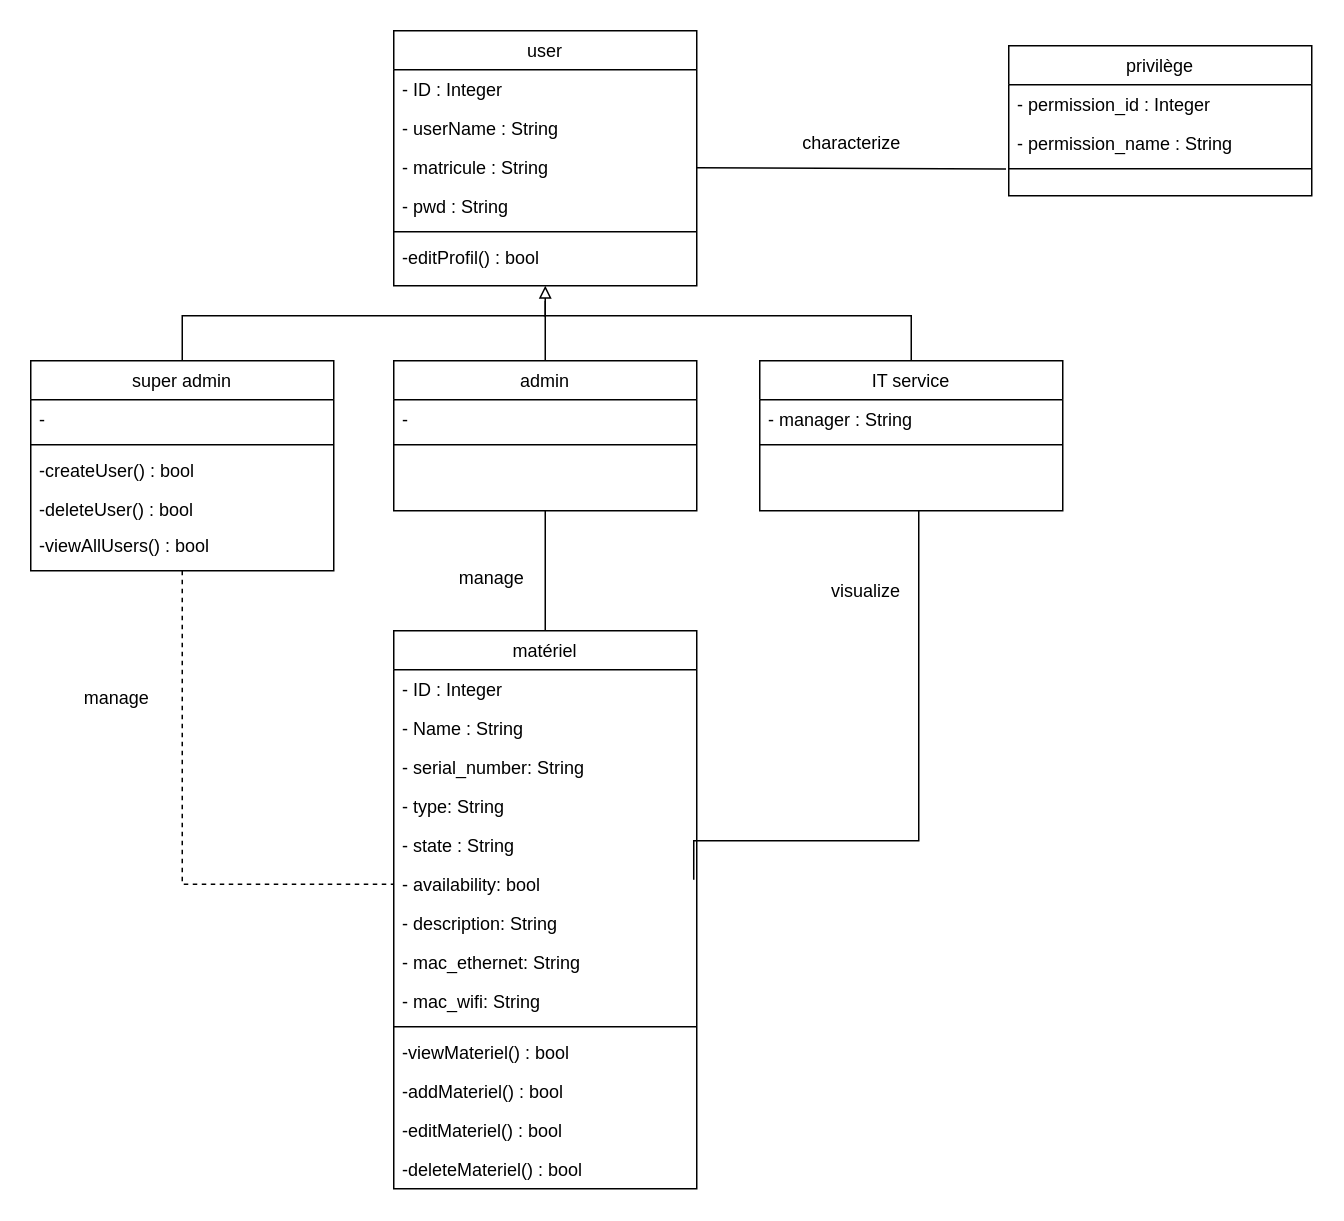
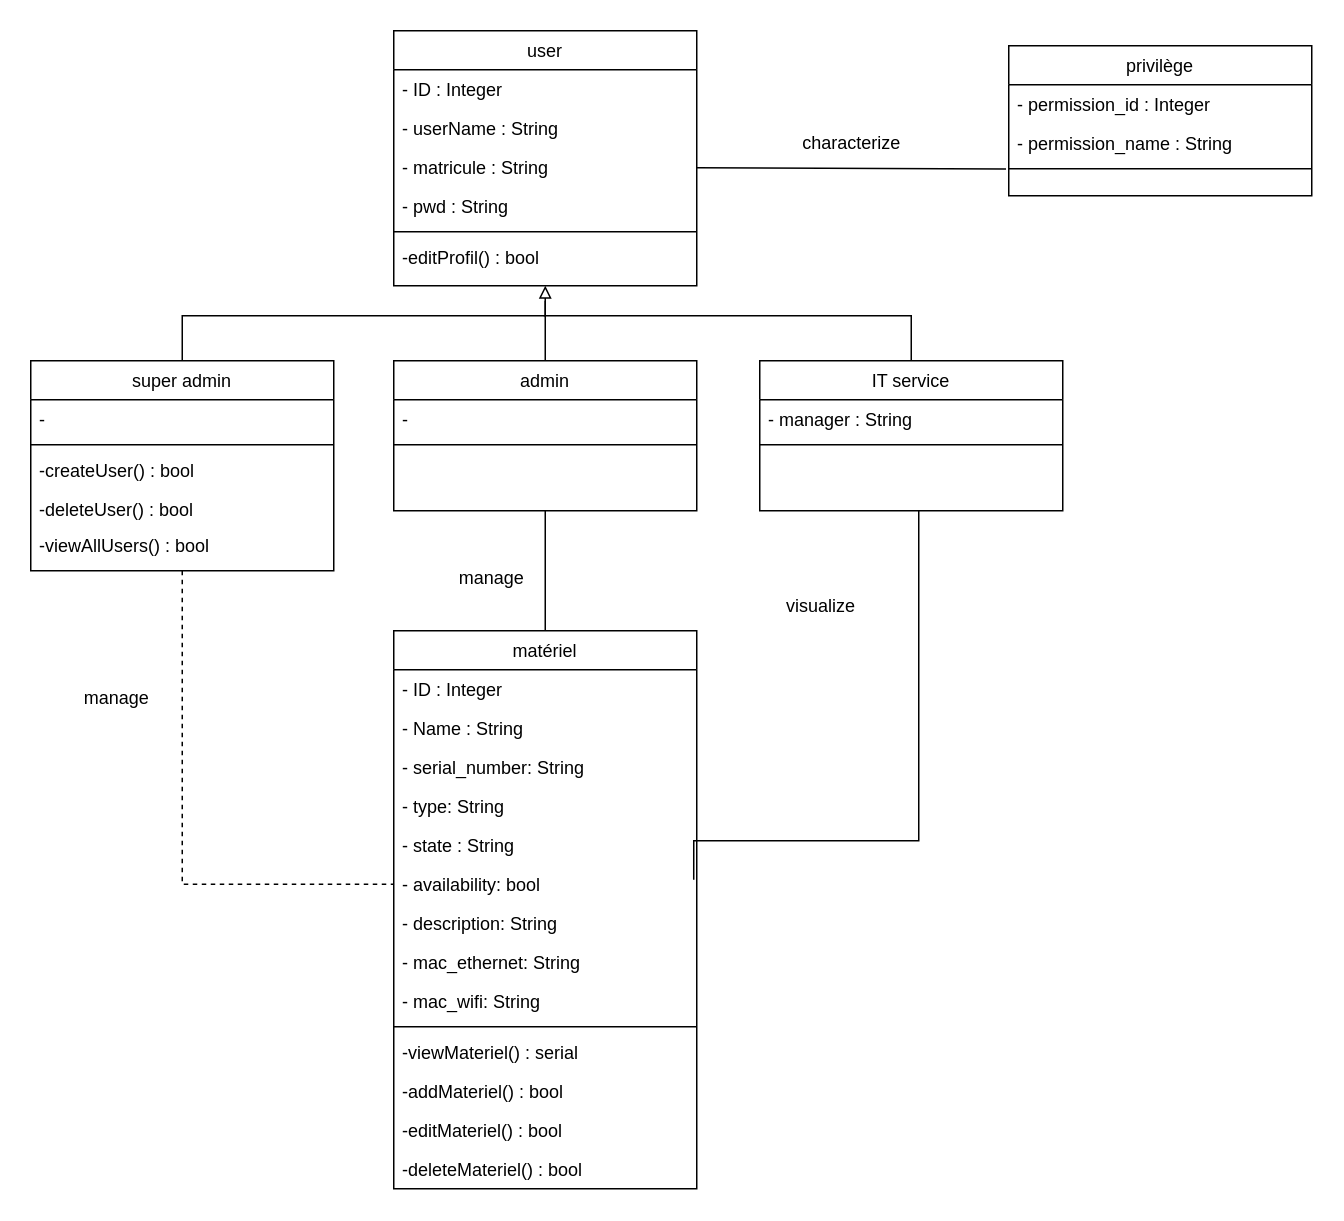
node "visualize": moved (889, 601) -> (844, 616)
node "-viewMateriel() : bool": label "-viewMateriel() : bool" -> "-viewMateriel() : serial"
